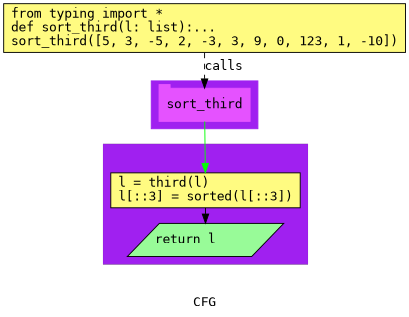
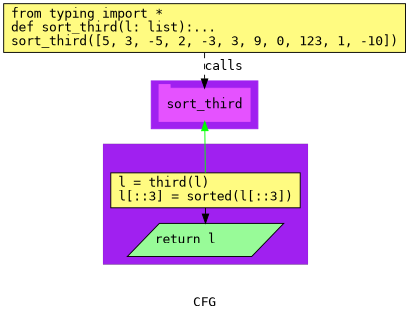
edge "sort_third" -> "l = third(l) l[::3] = sorted(l[::3])": reversed
